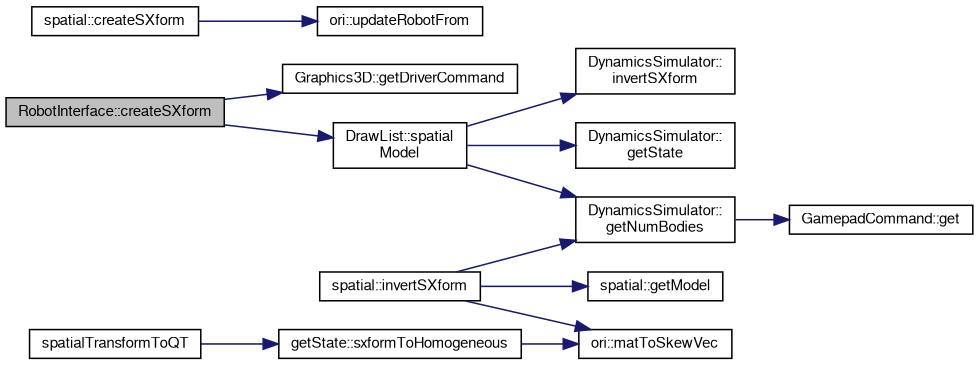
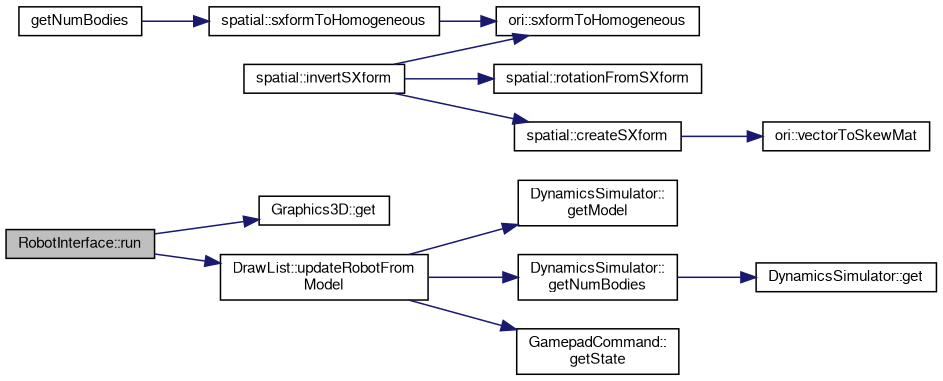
node "ori::updateRobotFrom": label "ori::updateRobotFrom" -> "ori::vectorToSkewMat"
node "DynamicsSimulator:: invertSXform": label "DynamicsSimulator:: invertSXform" -> "DynamicsSimulator:: getModel"
node "Graphics3D::getDriverCommand": label "Graphics3D::getDriverCommand" -> "Graphics3D::get"
node "RobotInterface::createSXform": label "RobotInterface::createSXform" -> "RobotInterface::run"
node "DrawList::spatial Model": label "DrawList::spatial Model" -> "DrawList::updateRobotFrom Model"
node "DynamicsSimulator:: getState": label "DynamicsSimulator:: getState" -> "GamepadCommand:: getState"
node "GamepadCommand::get": label "GamepadCommand::get" -> "DynamicsSimulator::get"
edge "spatial::invertSXform" -> "DynamicsSimulator:: getNumBodies": now "spatial::invertSXform" -> "spatial::createSXform"
node "spatial::getModel": label "spatial::getModel" -> "spatial::rotationFromSXform"
node "spatialTransformToQT": label "spatialTransformToQT" -> "getNumBodies"
node "getState::sxformToHomogeneous": label "getState::sxformToHomogeneous" -> "spatial::sxformToHomogeneous"
node "ori::matToSkewVec": label "ori::matToSkewVec" -> "ori::sxformToHomogeneous"
